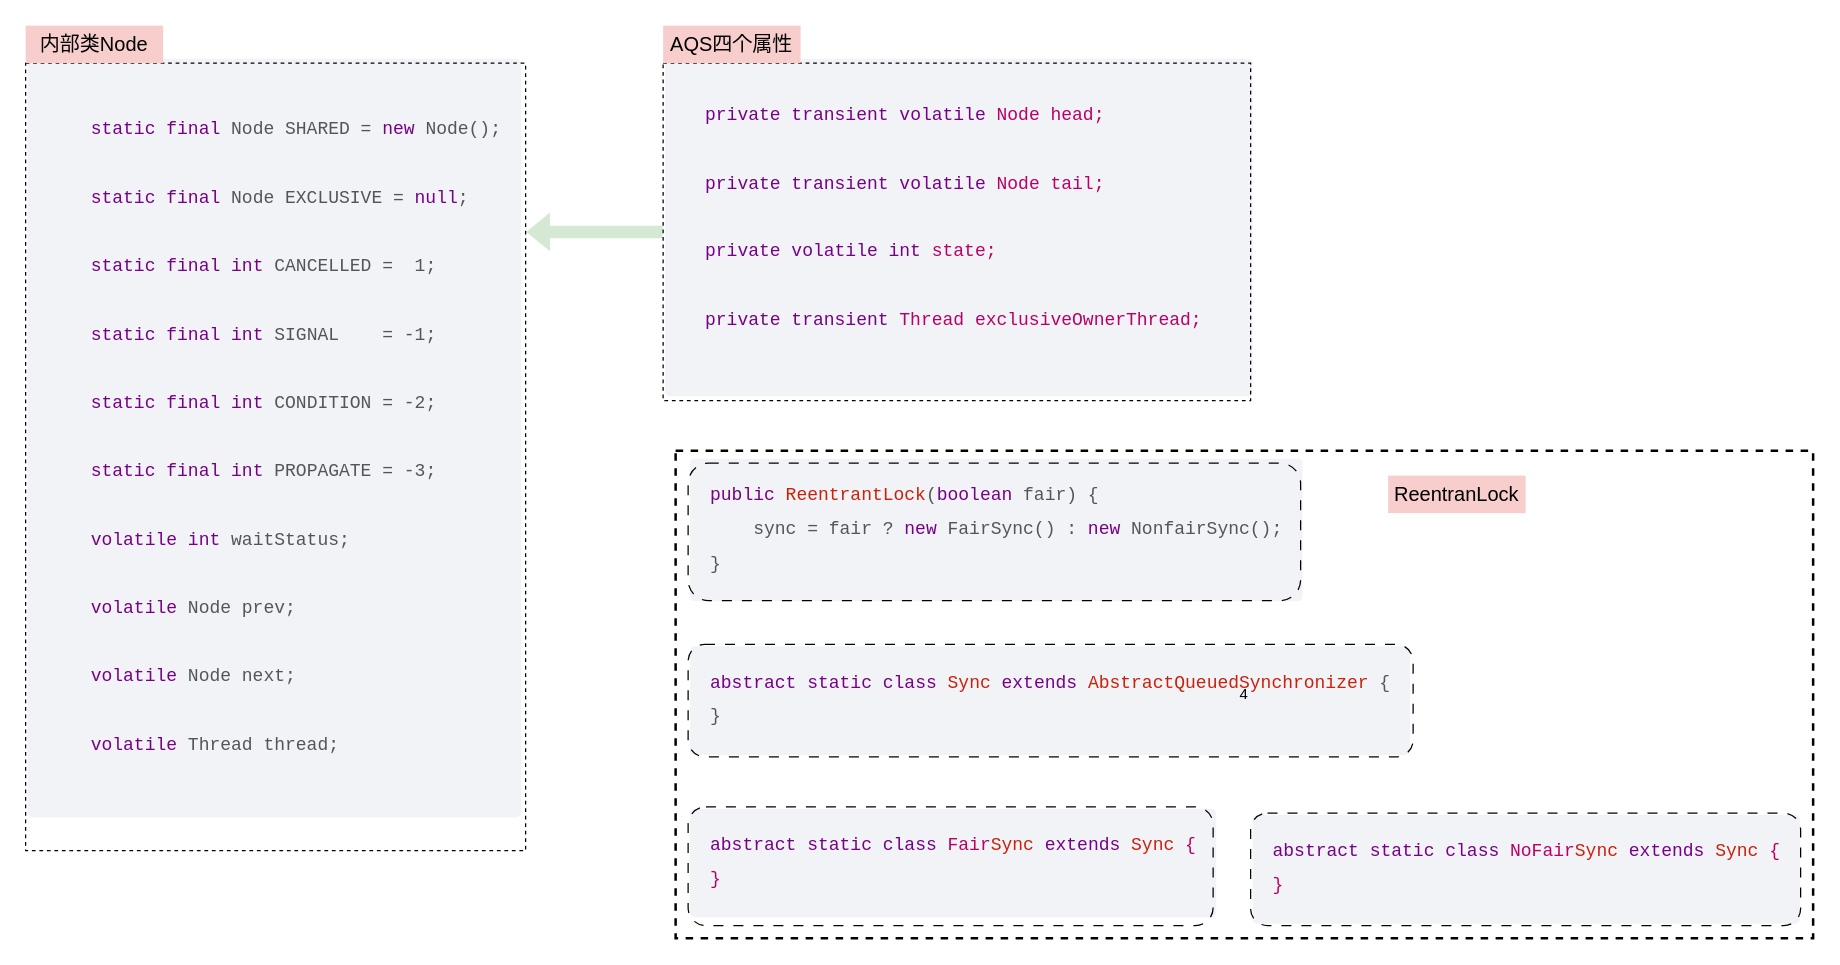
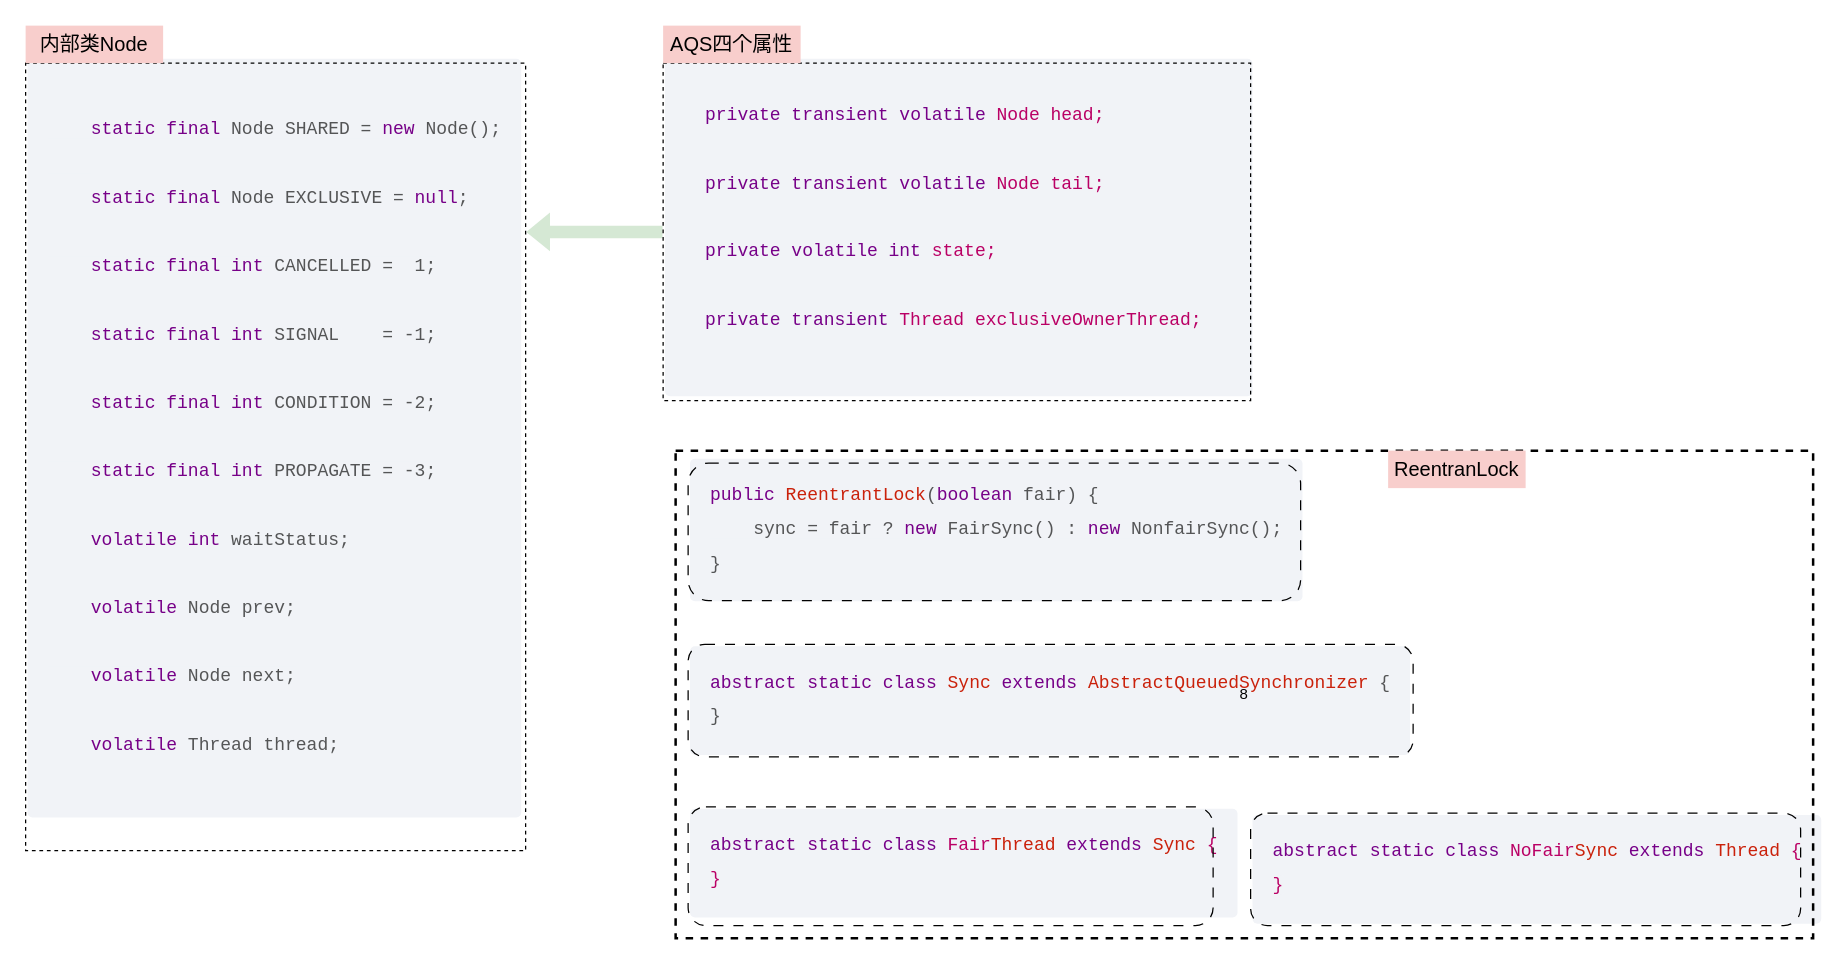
node "ReentranLock": moved (1457, 494) -> (1457, 469)
node "4": label "4" -> "8"
node "abstract static class FairSync extends Sync { }": label "abstract static class FairSync extends Sync { }" -> "abstract static class FairThread extends Sync { }"
node "abstract static class NoFairSync extends Sync {}": label "abstract static class NoFairSync extends Sync {}" -> "abstract static class NoFairSync extends Thread {}"
